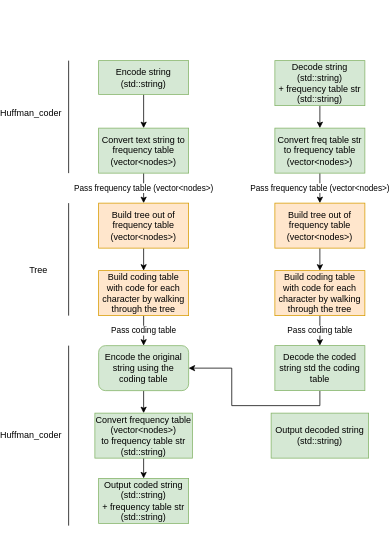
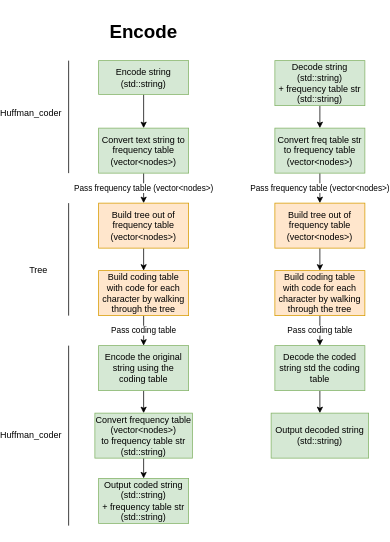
node "Encode": added
node "Encode the original string using the coding table": shape rounded rectangle -> rectangle
edge "Decode the coded string std the coding table" -> "Encode the original string using the coding table": now "Decode the coded string std the coding table" -> "Output decoded string (std::string)"
